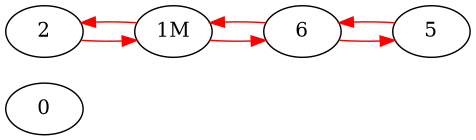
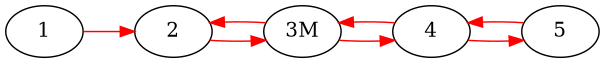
node "1": added
node "1M": label "1M" -> "3M"
node "6": label "6" -> "4"
node "0": removed
